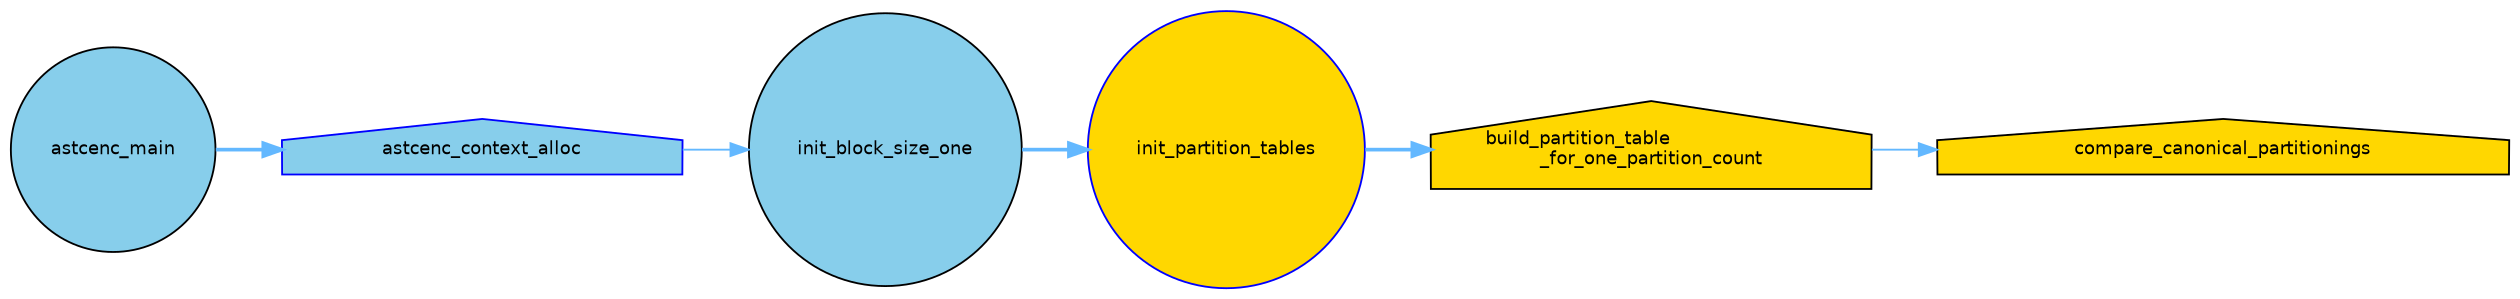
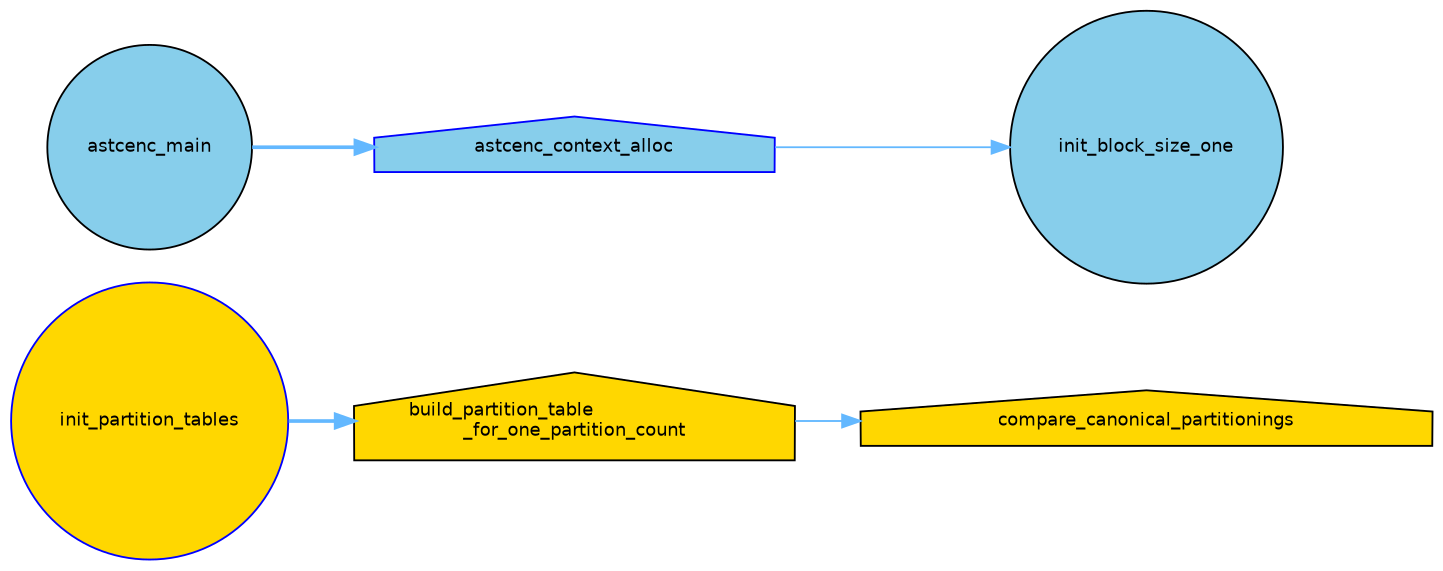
edge "init_block_size_one" -> "init_partition_tables": removed
